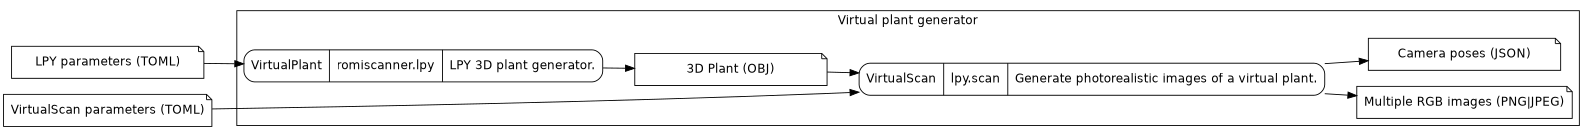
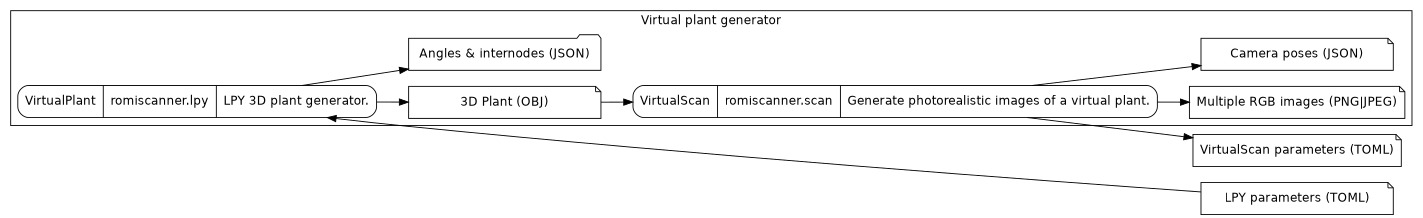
node "Angles & internodes (JSON)": added
node "VirtualScan": text "lpy.scan" -> "romiscanner.scan"
edge "VirtualScan parameters (TOML)" -> "VirtualScan": reversed
